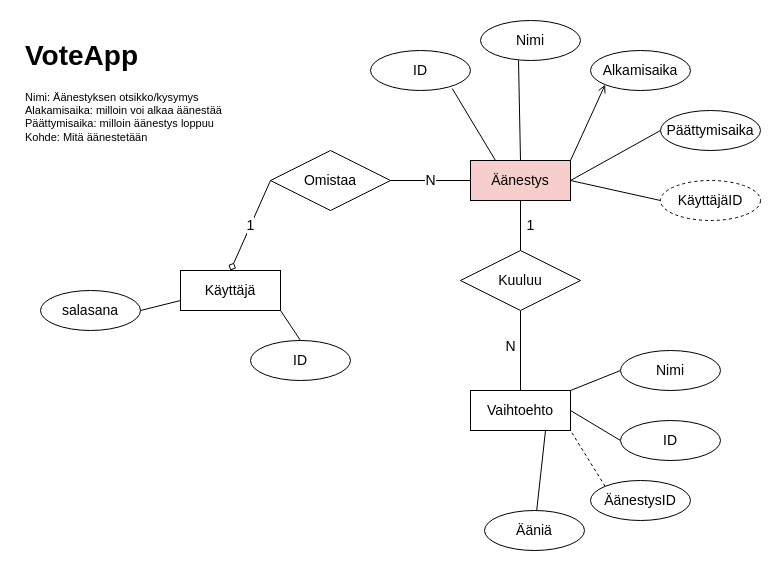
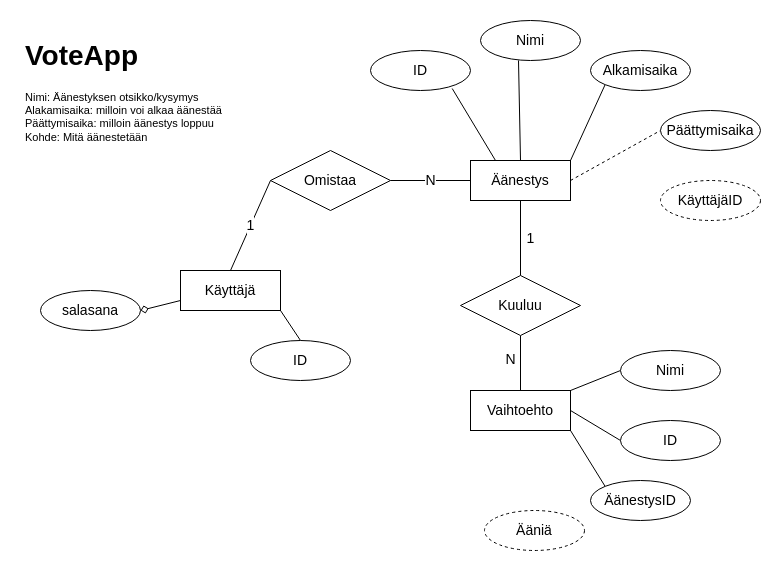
edge "Äänestys" -> "Alkamisaika": arrowhead open -> none
edge "Päättymisaika" -- "Äänestys": style solid -> dashed
node "Äänestys": fillcolor #f8cecc -> #ffffff
edge "Äänestys" -- "KäyttäjäID": removed
edge "Omistaa" -> "Käyttäjä": arrowhead diamond -> none
node "Kuuluu": moved (521, 281) -> (521, 306)
edge "Käyttäjä" -- "salasana": arrowhead none -> diamond
edge "Vaihtoehto" -- "ÄänestysID": style dashed -> solid
edge "Vaihtoehto" -- "Ääniä": removed
node "Ääniä": style solid -> dashed
